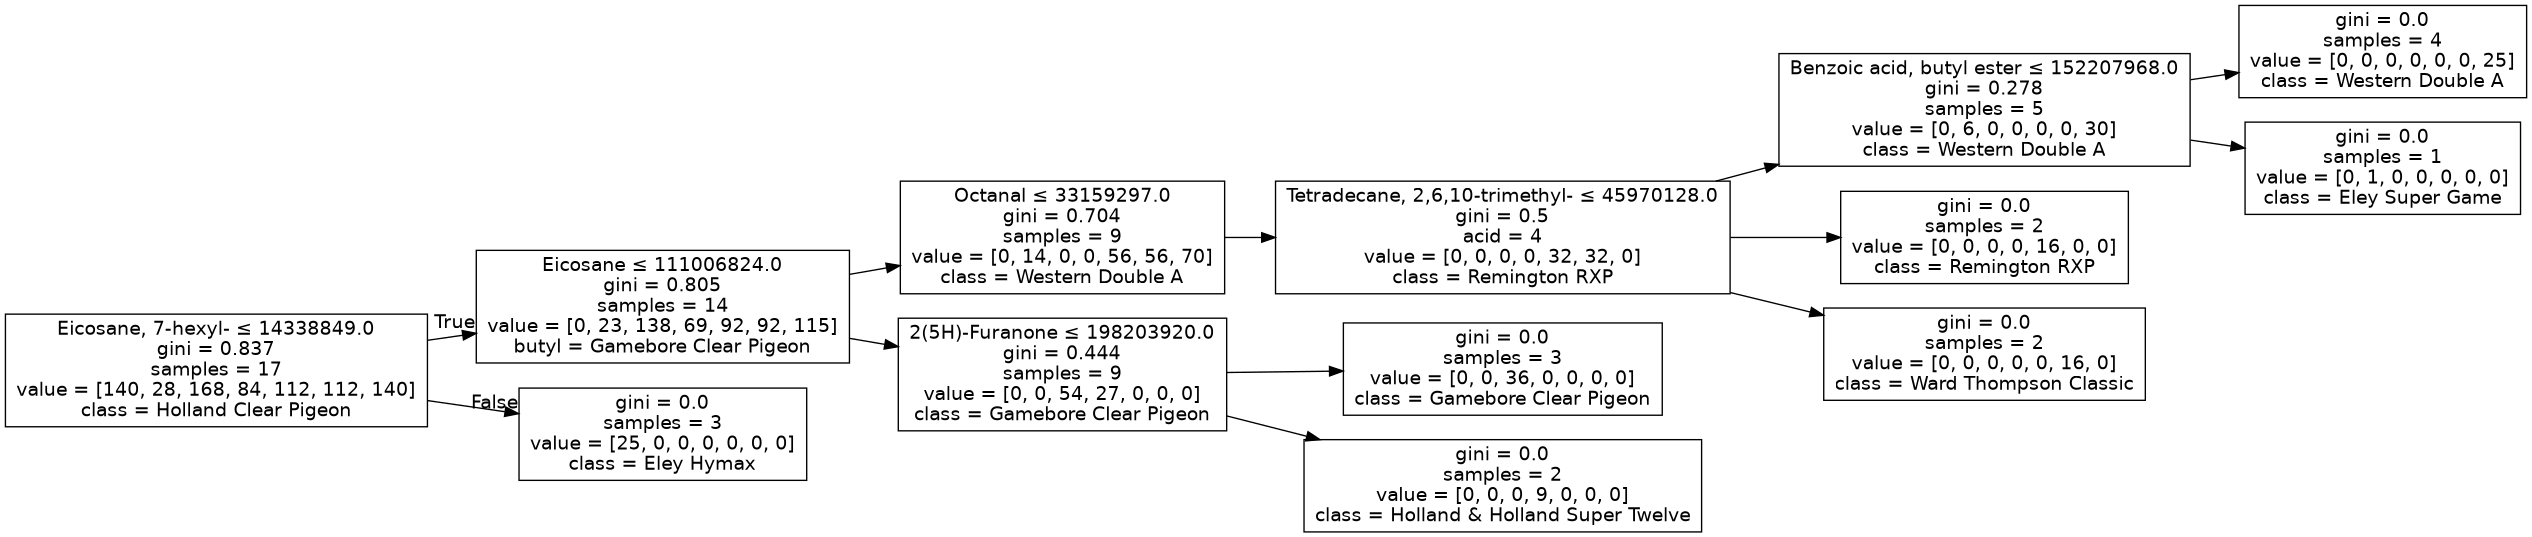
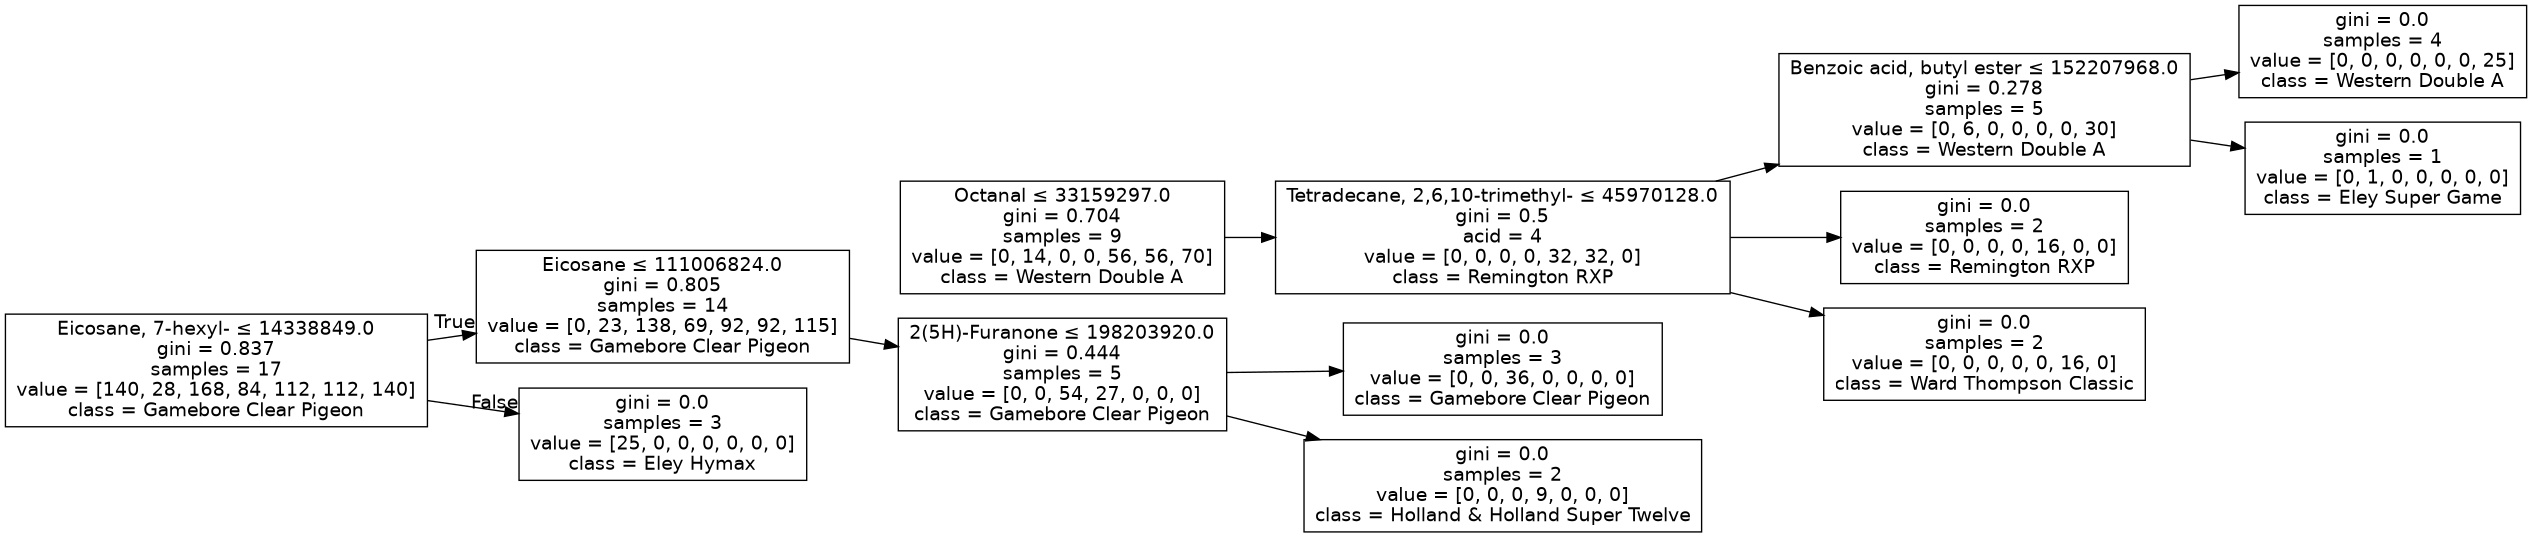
edge "Eicosane ≤ 111006824.0" -> "Octanal ≤ 33159297.0": removed
node "Eicosane ≤ 111006824.0": text "butyl = Gamebore Clear Pigeon" -> "class = Gamebore Clear Pigeon"
node "2(5H)-Furanone ≤ 198203920.0": text "samples = 9" -> "samples = 5"
node "Eicosane, 7-hexyl- ≤ 14338849.0": text "class = Holland Clear Pigeon" -> "class = Gamebore Clear Pigeon"
